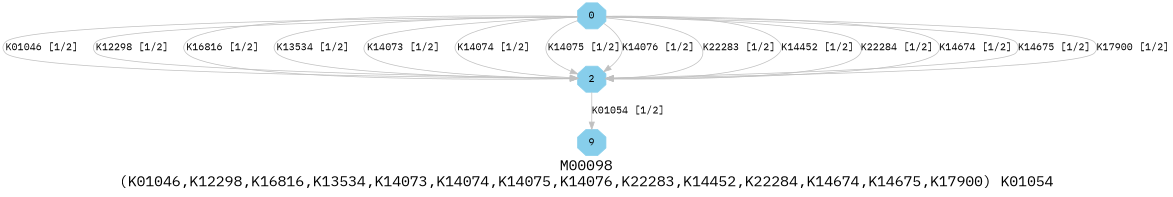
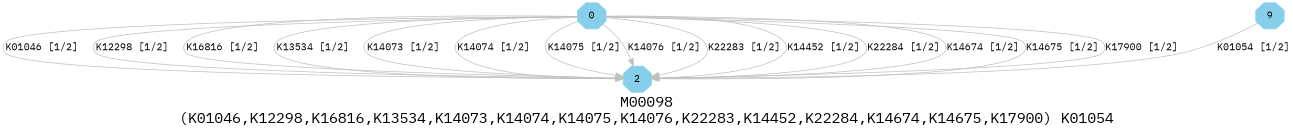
edge "2" -> "9": reversed
